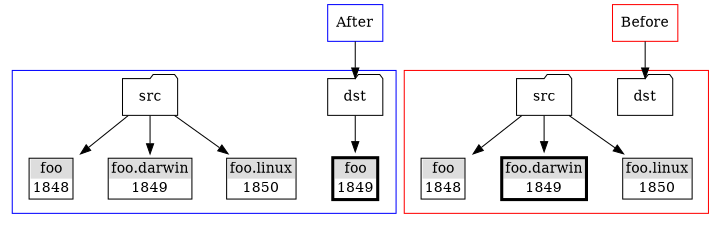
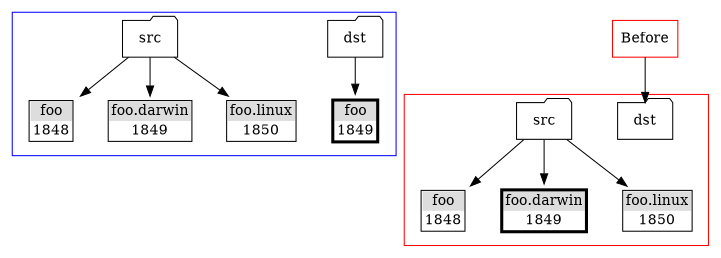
node "After": removed
